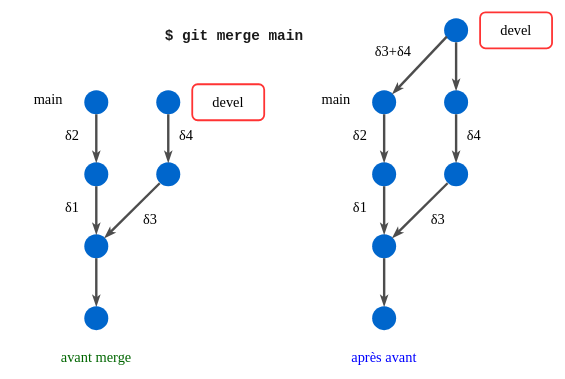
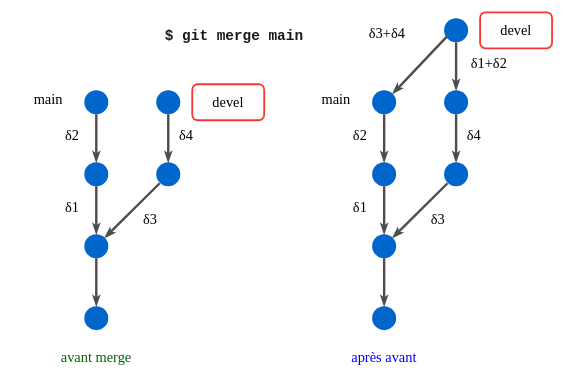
node "δ3+δ4": moved (393, 51) -> (387, 33)
node "δ1+δ2": added
